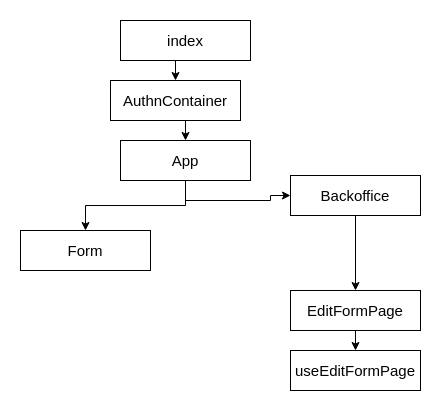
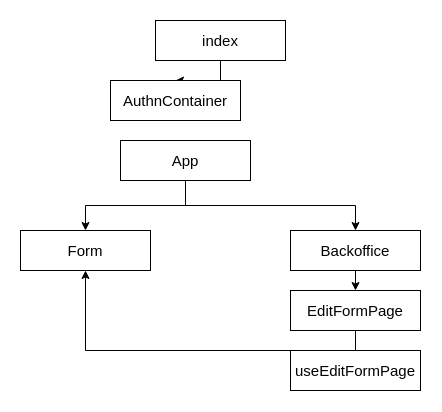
node "index": moved (186, 41) -> (221, 41)
edge "AuthnContainer" -> "App": removed
node "Backoffice": moved (356, 196) -> (356, 251)
edge "EditFormPage" -> "useEditFormPage": now "EditFormPage" -> "Form"
